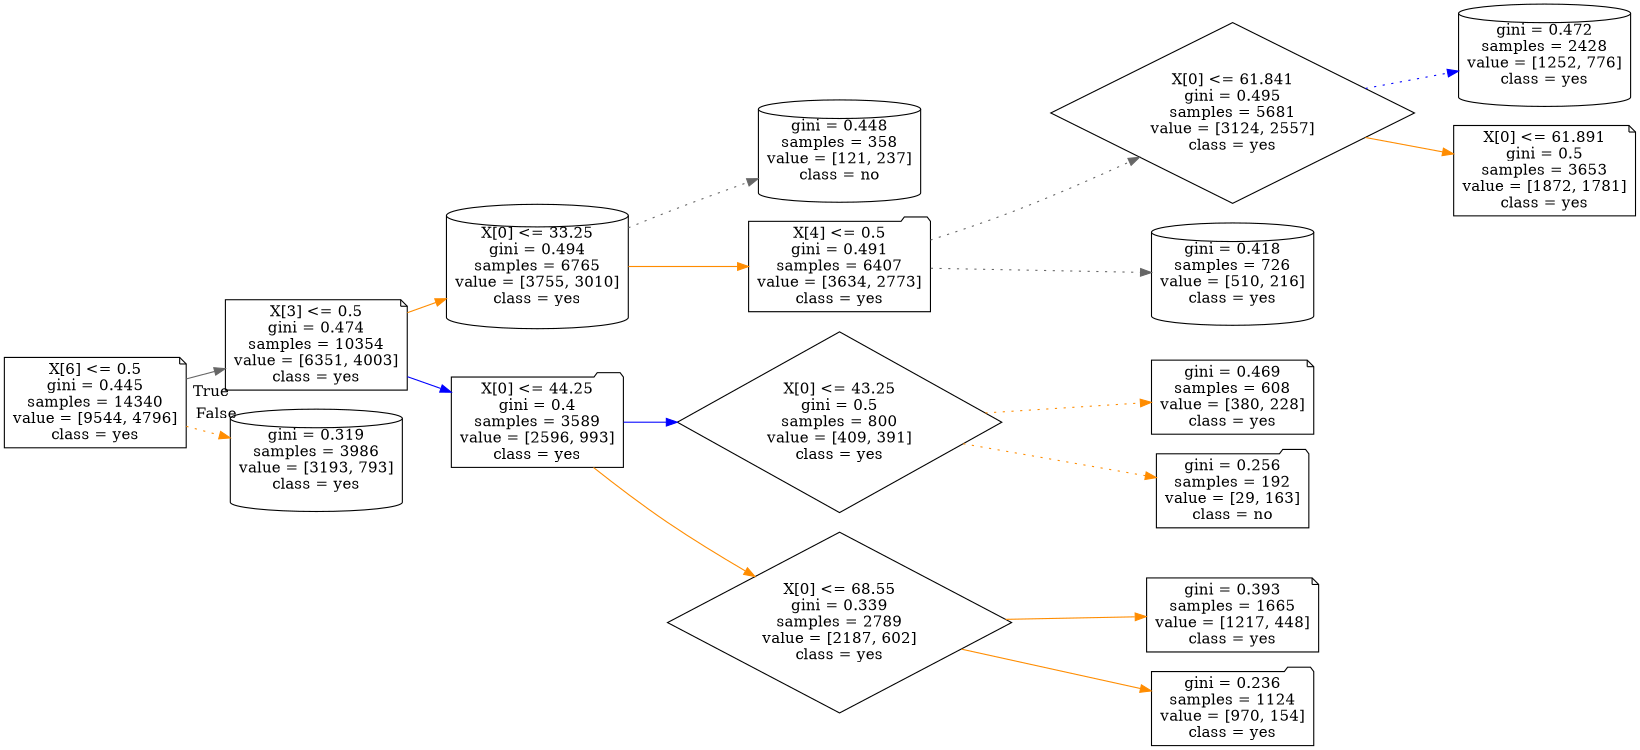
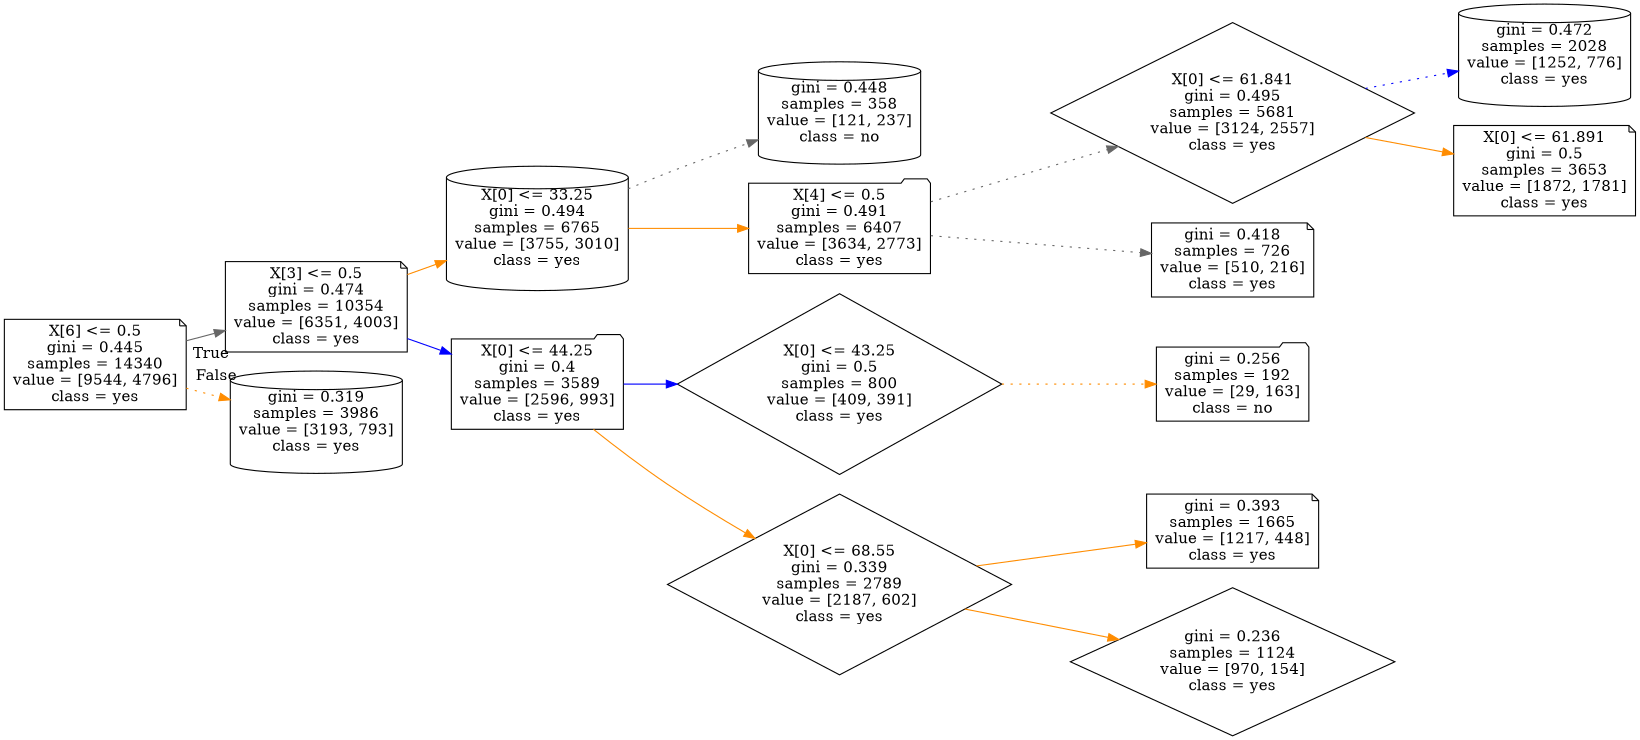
node "gini = 0.472 samples = 2428 value = [1252, 776] class = yes": label "gini = 0.472 samples = 2428 value = [1252, 776] class = yes" -> "gini = 0.472 samples = 2028 value = [1252, 776] class = yes"
node "gini = 0.418 samples = 726 value = [510, 216] class = yes": shape cylinder -> note
node "gini = 0.469 samples = 608 value = [380, 228] class = yes": removed
node "gini = 0.236 samples = 1124 value = [970, 154] class = yes": shape folder -> diamond
